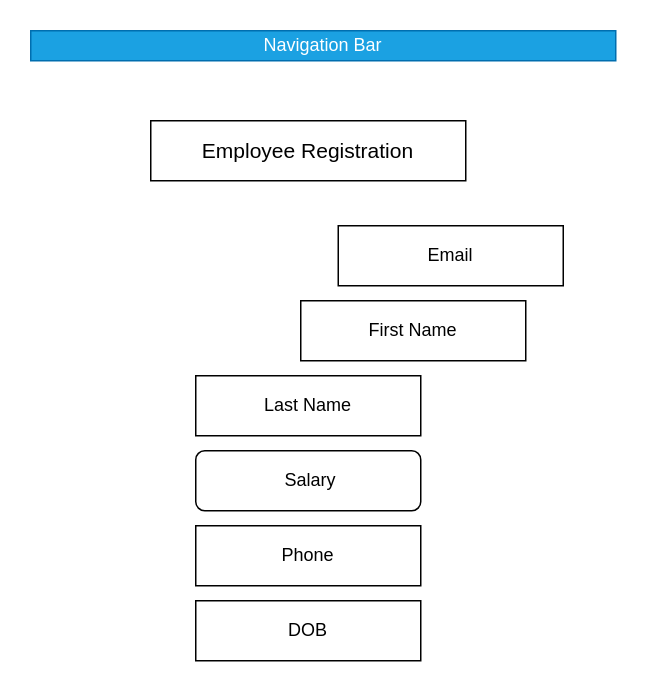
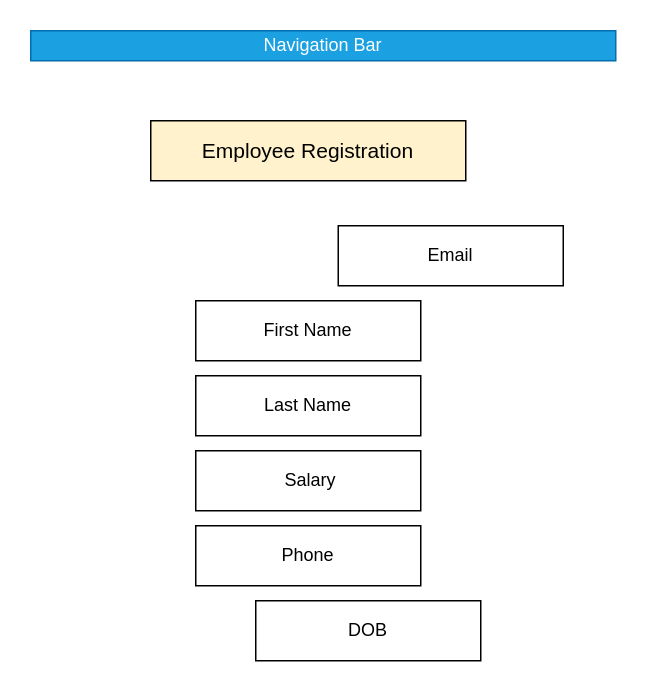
node "Employee Registration": fillcolor #ffffff -> #fff2cc
node "First Name": moved (413, 331) -> (308, 331)
node "Salary": shape rounded rectangle -> rectangle
node "DOB": moved (308, 631) -> (368, 631)
